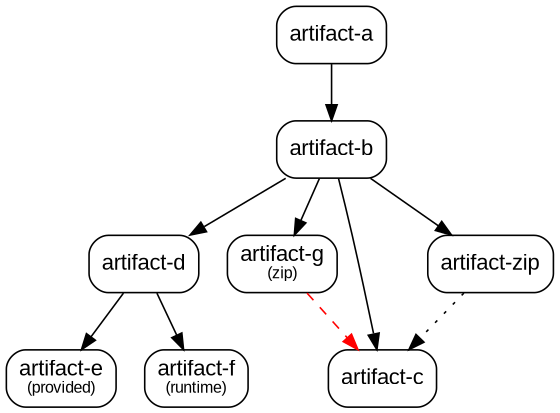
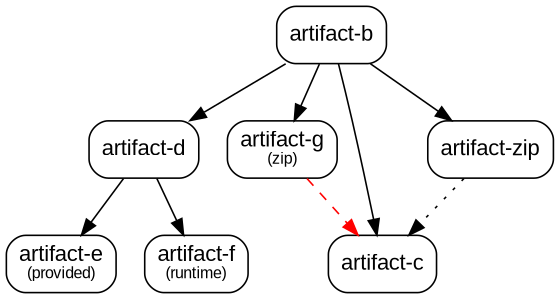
node "artifact-a": removed
